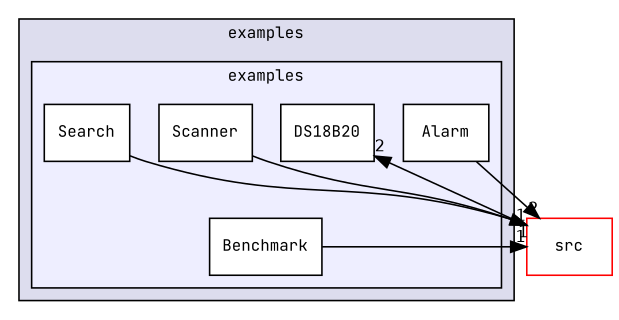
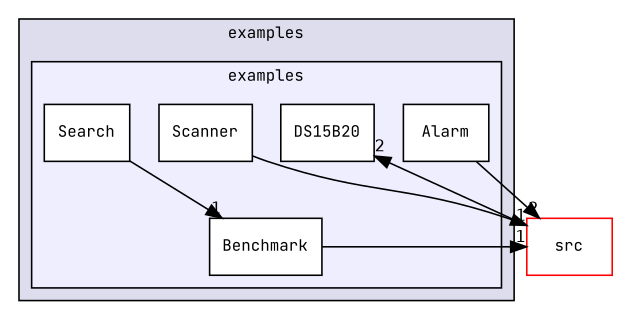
node "DS18B20": label "DS18B20" -> "DS15B20"
edge "Search" -> "src": now "Search" -> "Benchmark"
